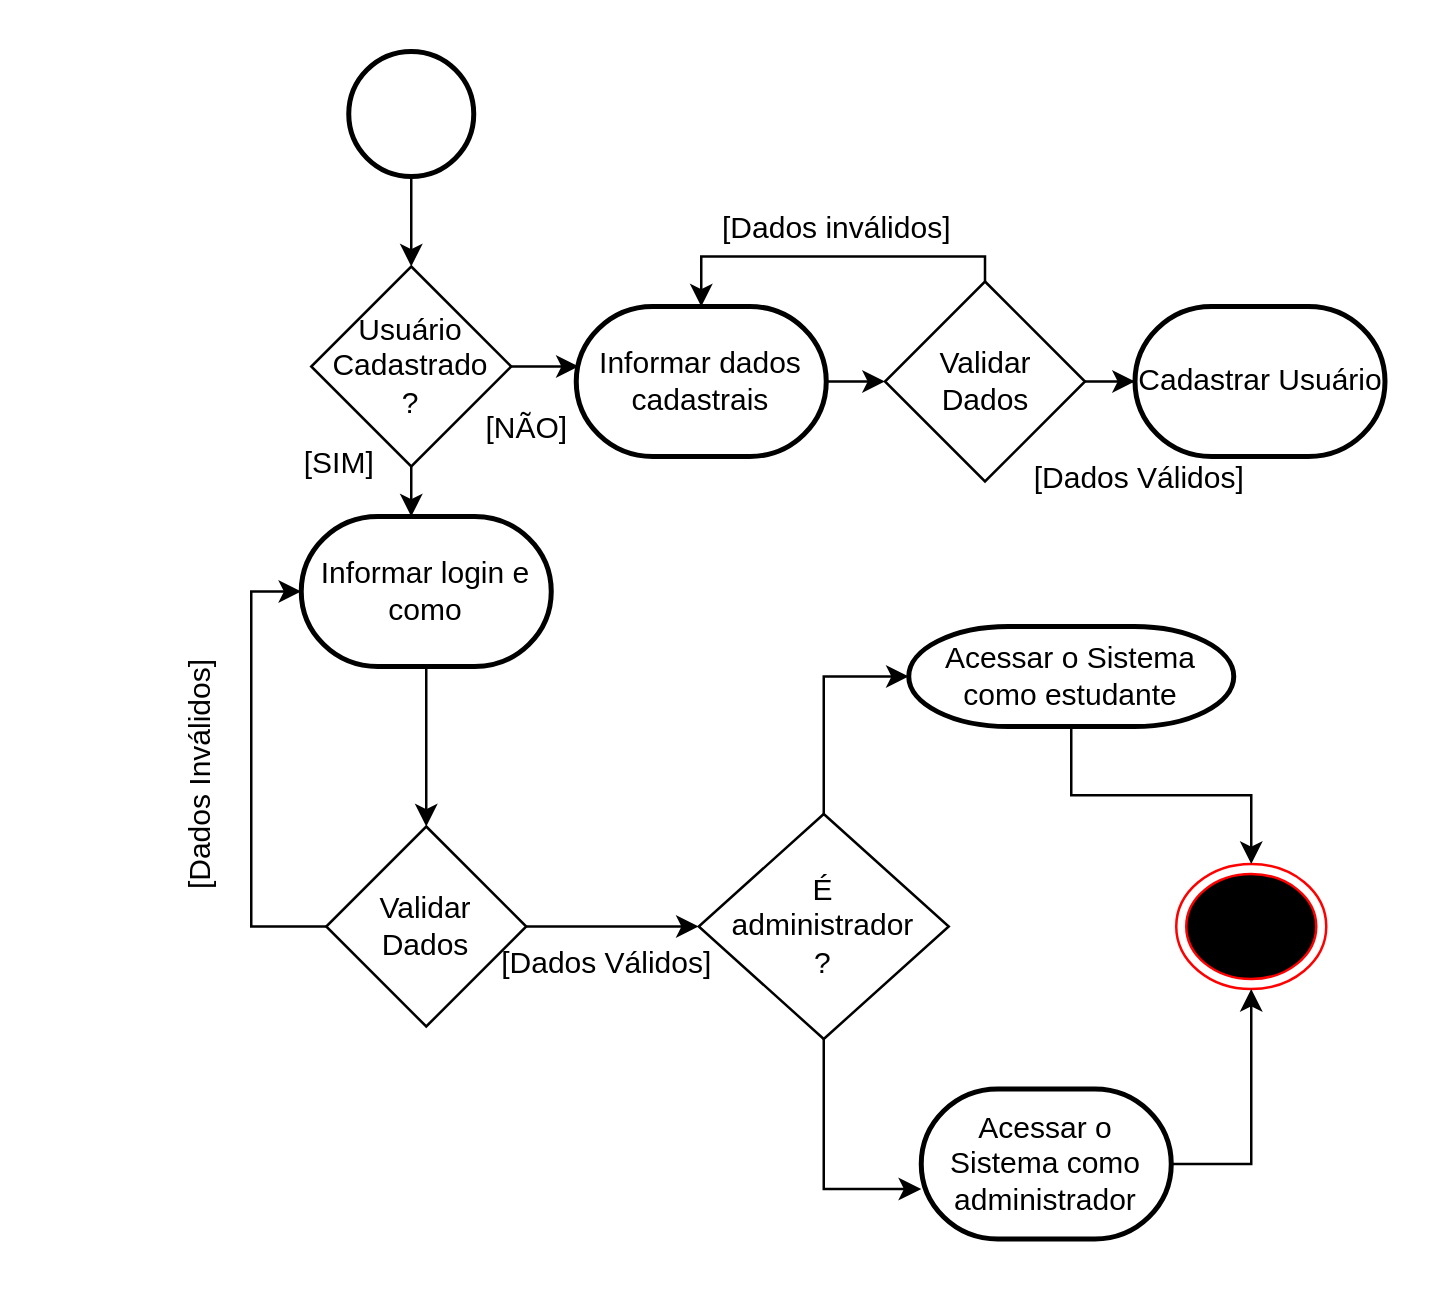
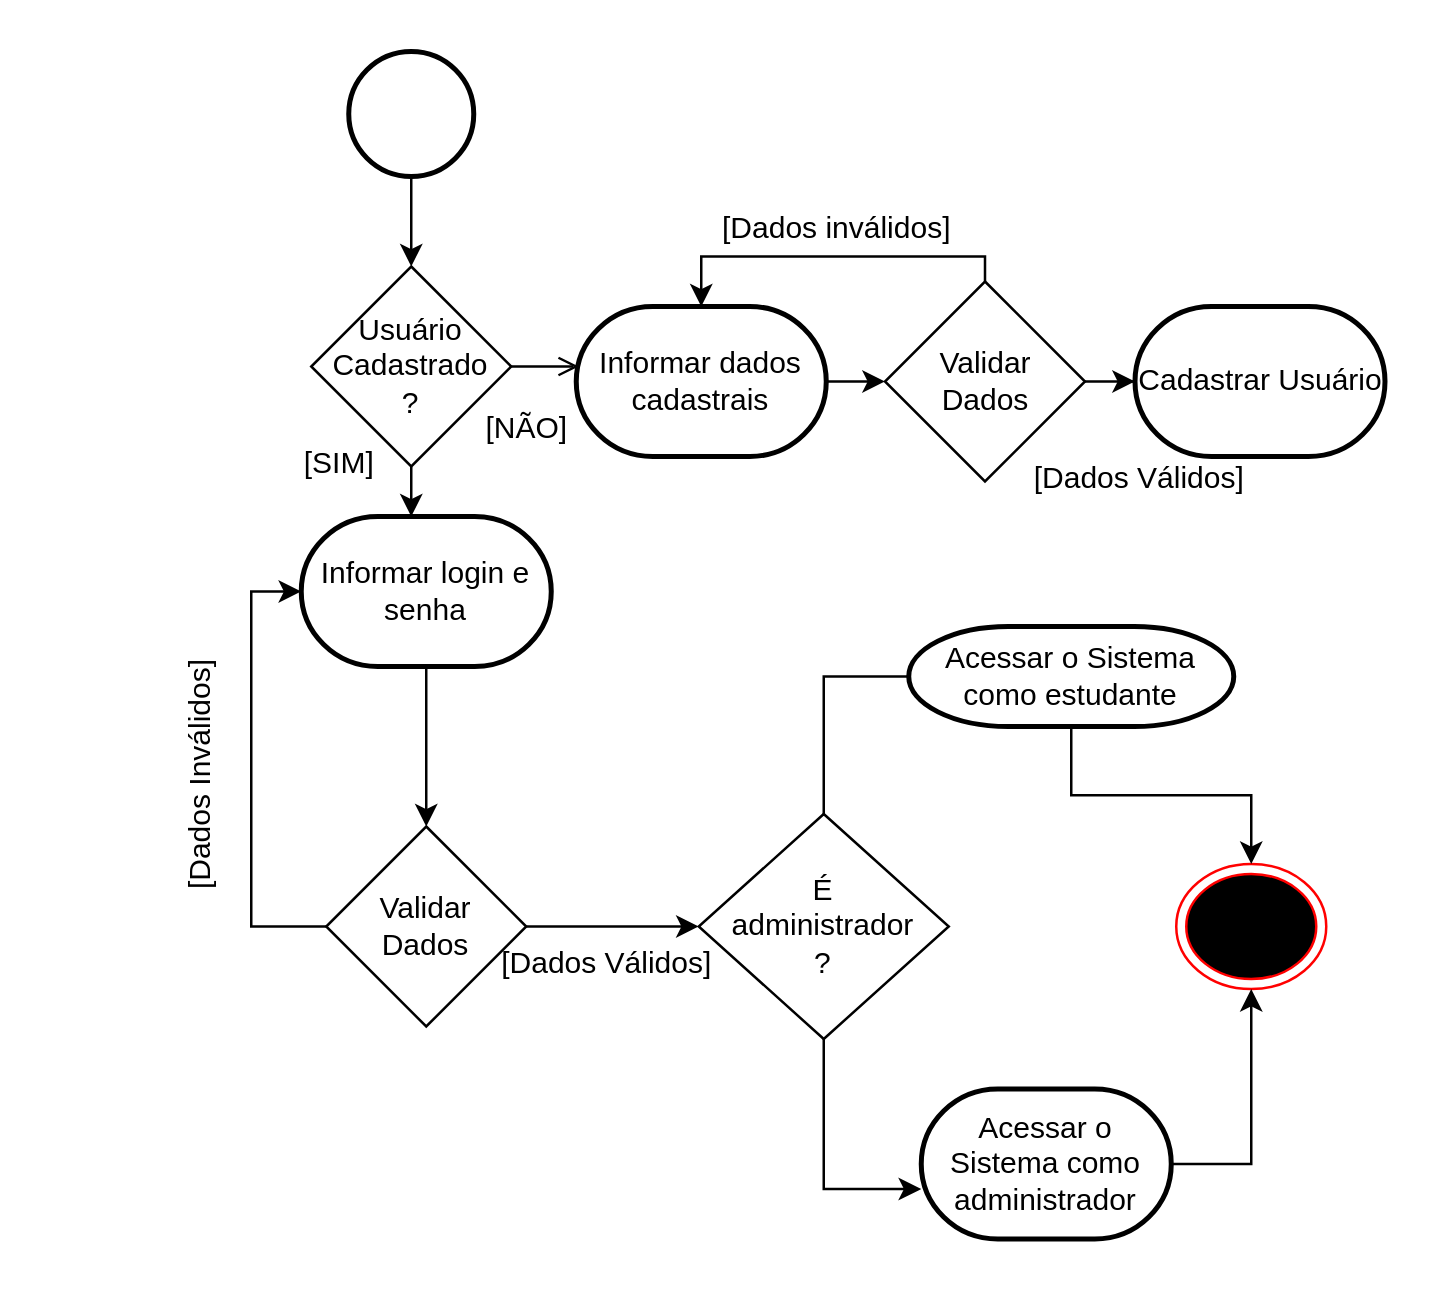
edge "Usuário Cadastrado ?" -> "Informar dados cadastrais": arrowhead classic -> open
node "Informar login e como": label "Informar login e como" -> "Informar login e senha"
edge "É administrador ?" -> "Acessar o Sistema como estudante": arrowhead classic -> none
